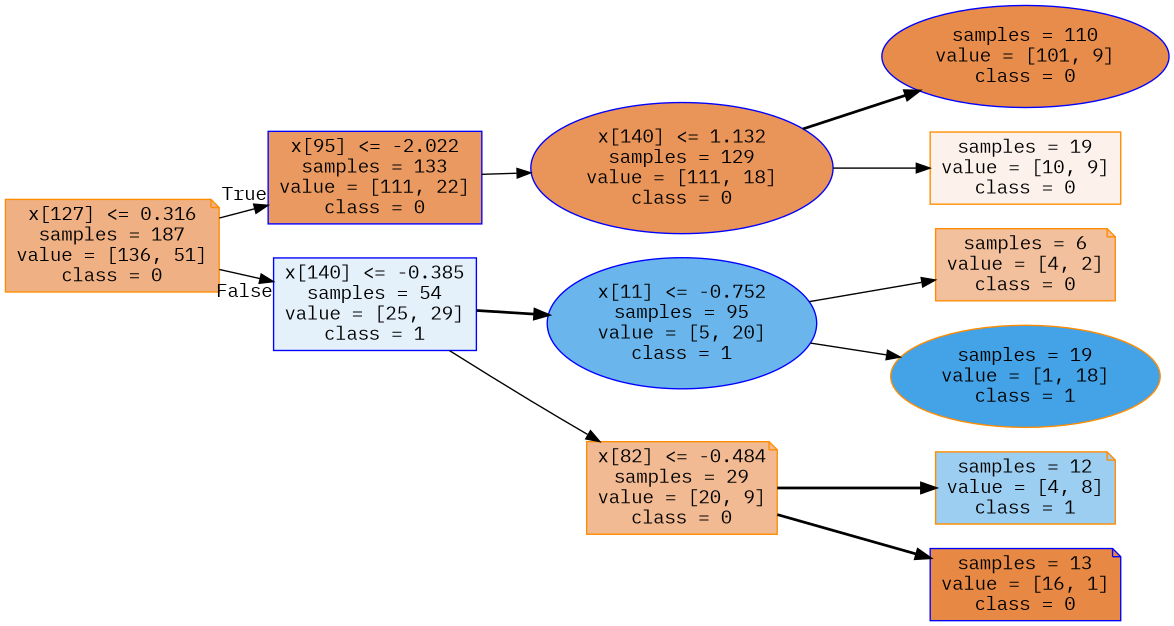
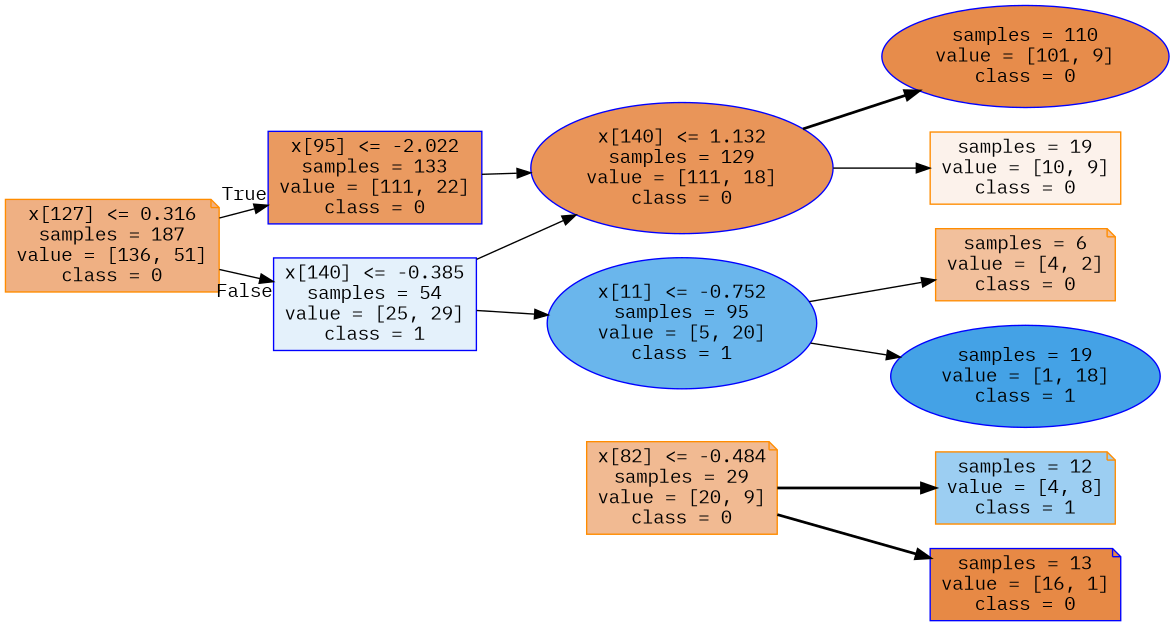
edge "x[140] <= -0.385 samples = 54 value = [25, 29] class = 1" -> "x[11] <= -0.752 samples = 95 value = [5, 20] class = 1": style bold -> solid
node "samples = 19 value = [1, 18] class = 1": color darkorange -> blue
edge "x[140] <= -0.385 samples = 54 value = [25, 29] class = 1" -> "x[82] <= -0.484 samples = 29 value = [20, 9] class = 0": now "x[140] <= -0.385 samples = 54 value = [25, 29] class = 1" -> "x[140] <= 1.132 samples = 129 value = [111, 18] class = 0"
